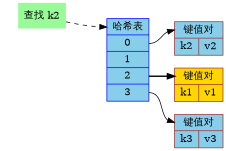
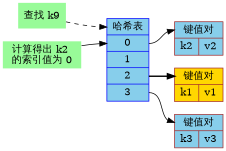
node "查找 k2": label "查找 k2" -> "查找 k9"
node "计算得出 k2 的索引值为 0": added
